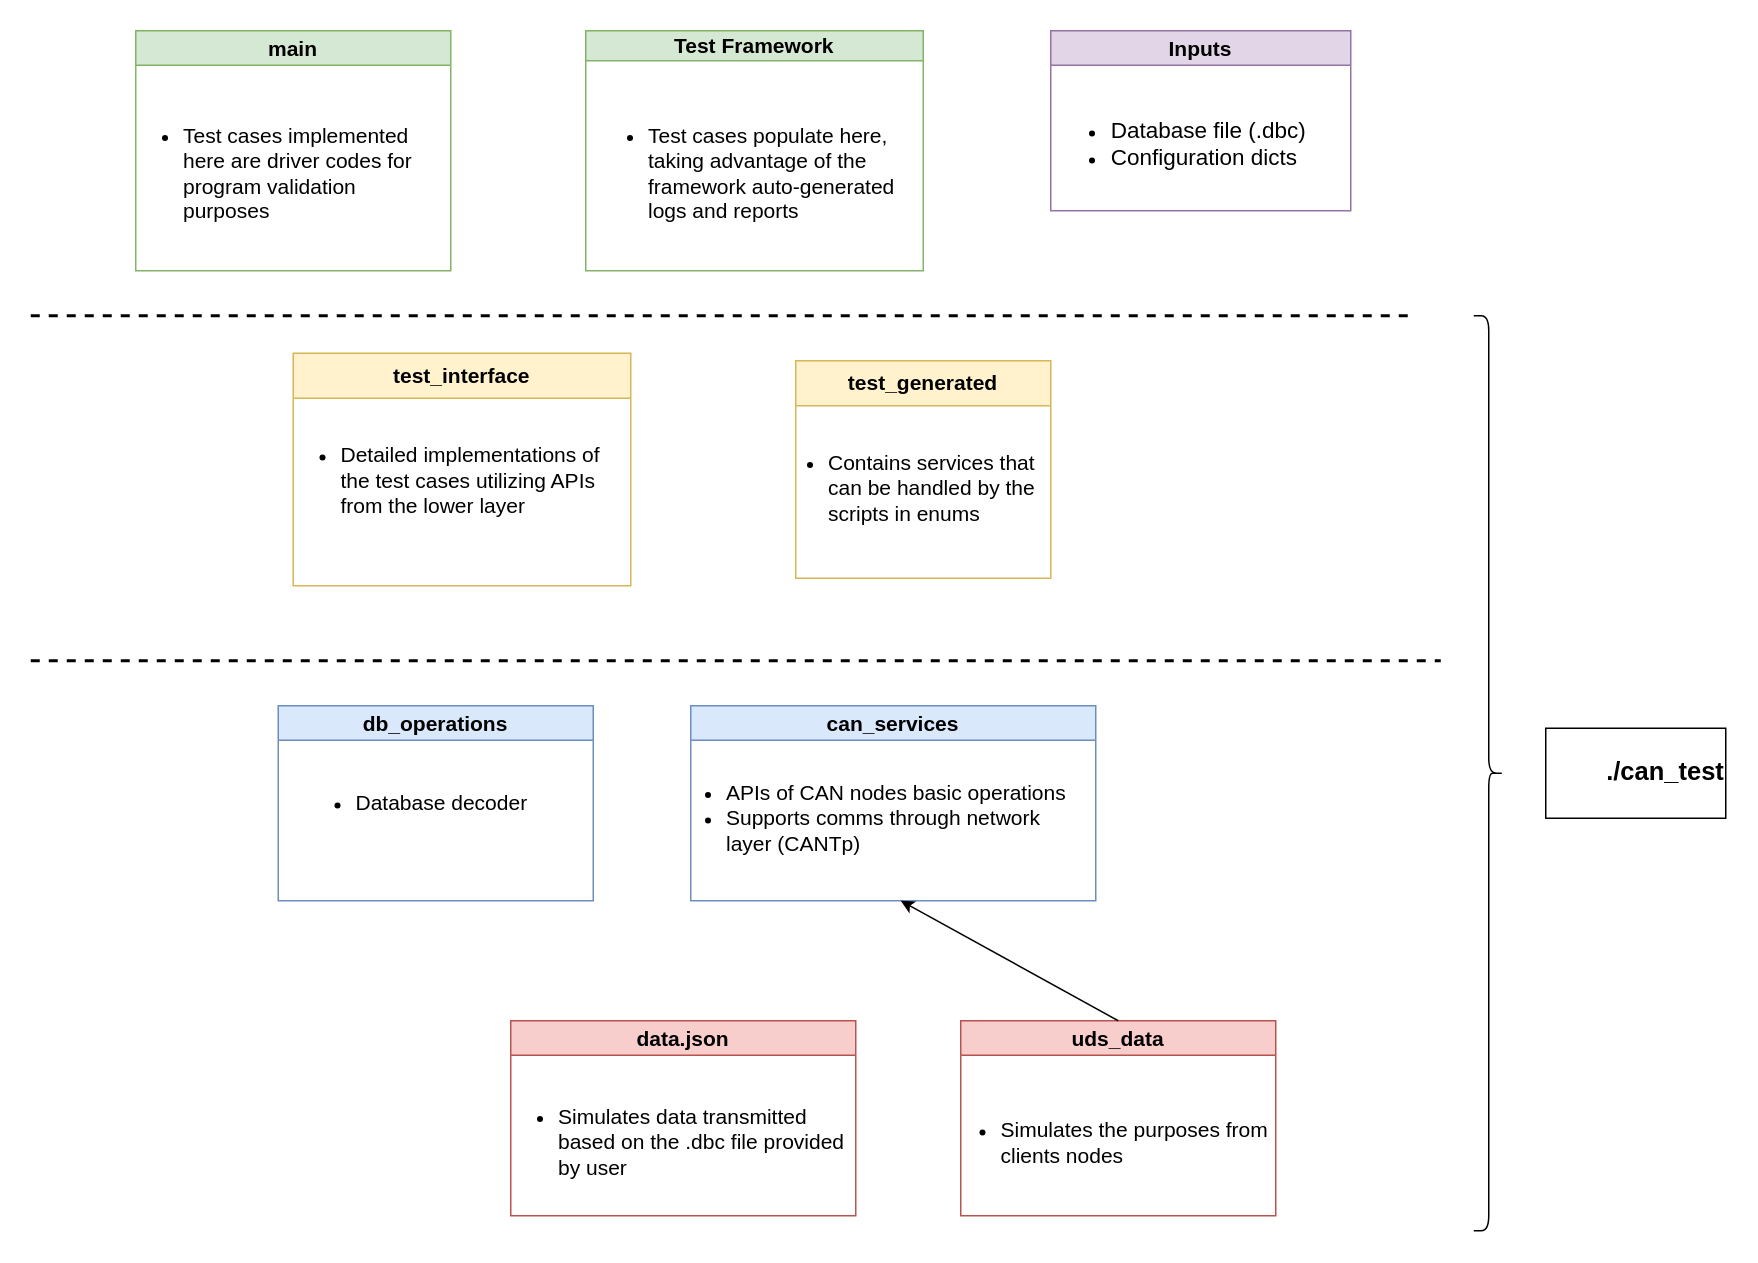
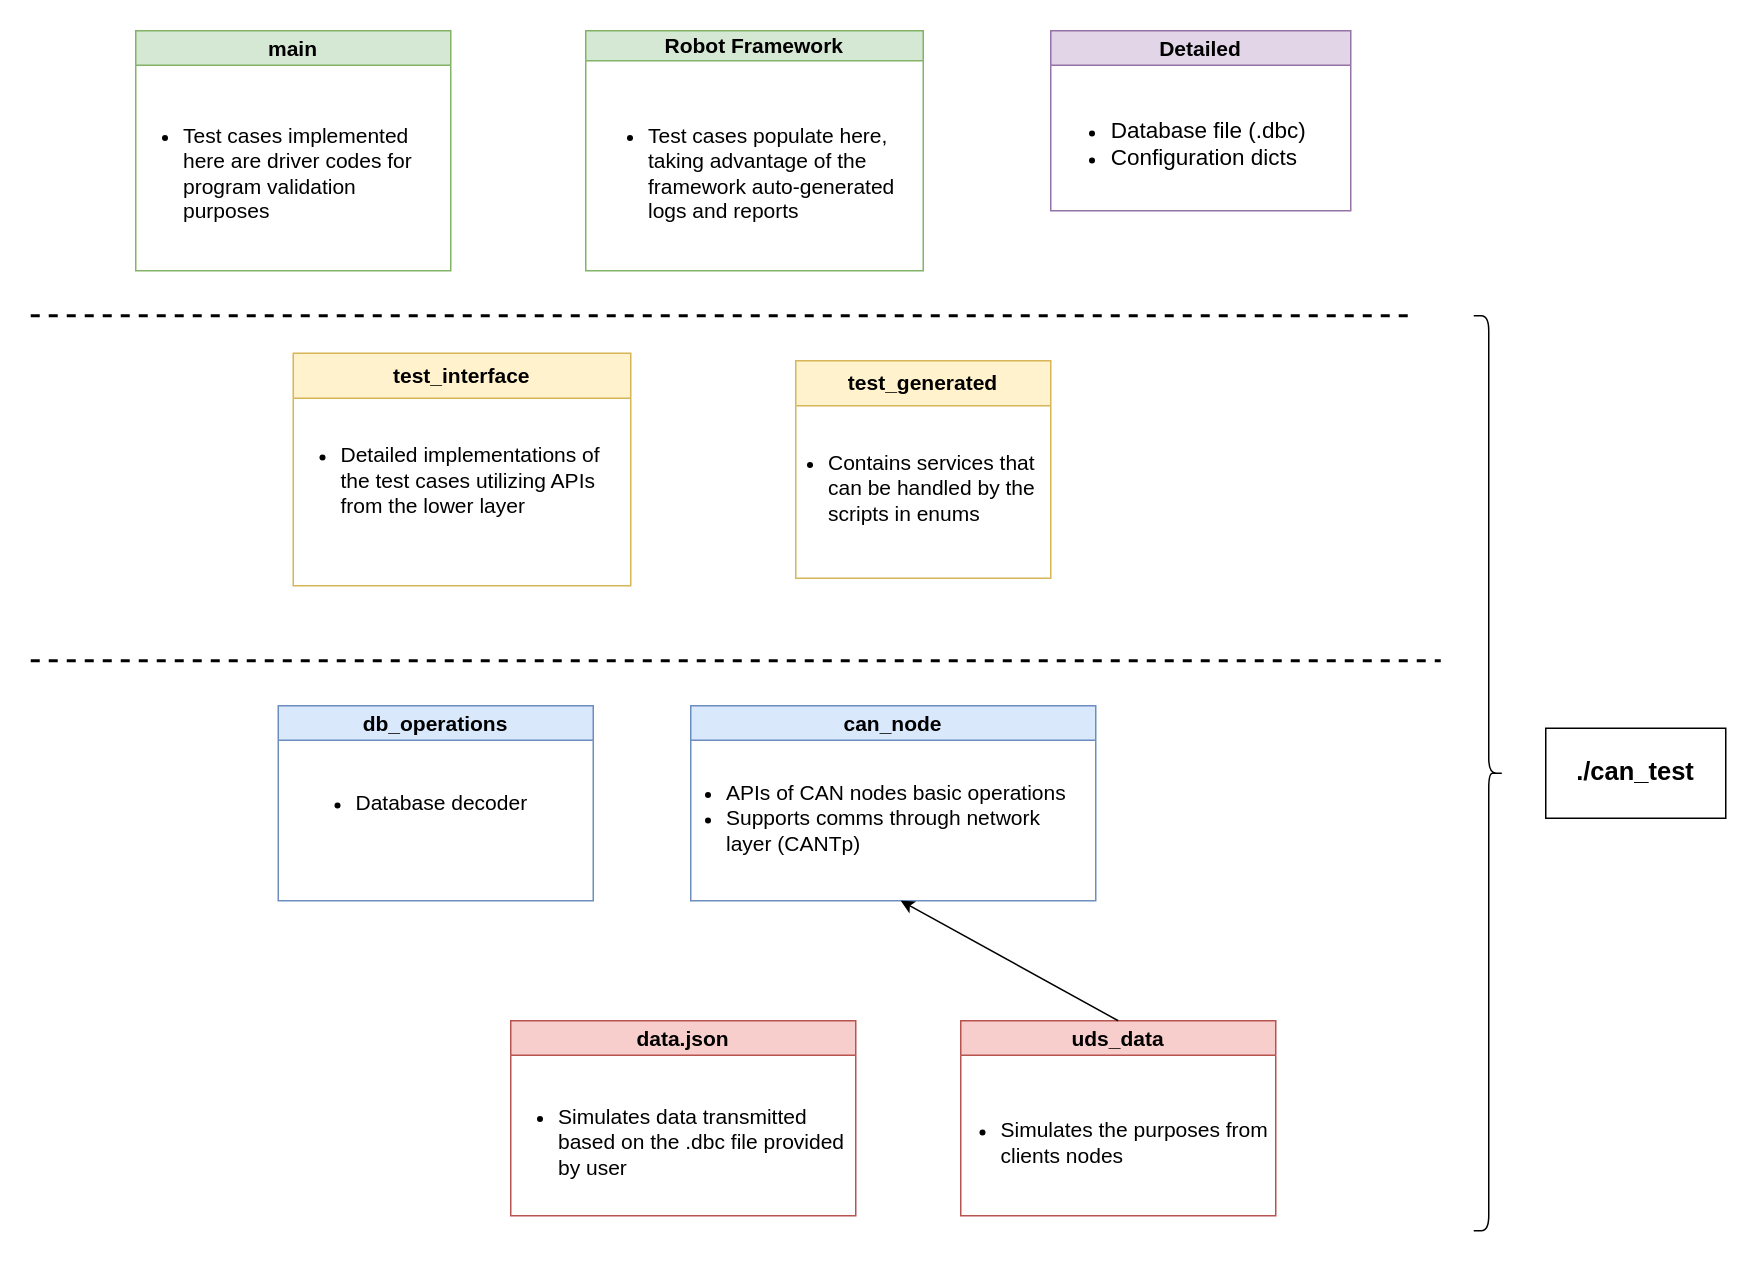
node "Test Framework": label "Test Framework" -> "Robot Framework"
node "Inputs": label "Inputs" -> "Detailed"
node "can_services": label "can_services" -> "can_node"
node "./can_test": moved (1666, 773) -> (1636, 773)
